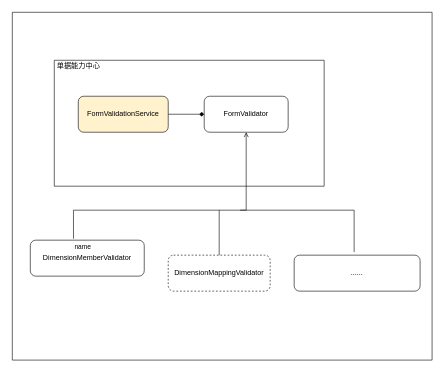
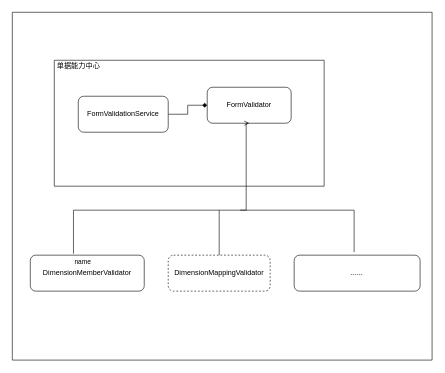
node "FormValidationService": fillcolor #fff2cc -> #ffffff
node "FormValidator": moved (246, 114) -> (249, 105)
node "DimensionMemberValidator": moved (87, 258) -> (87, 273)
